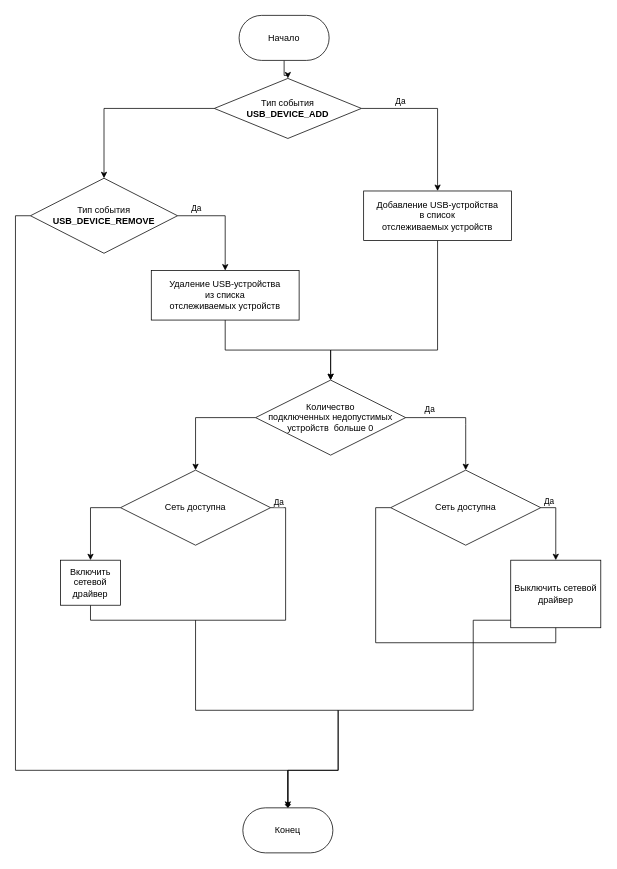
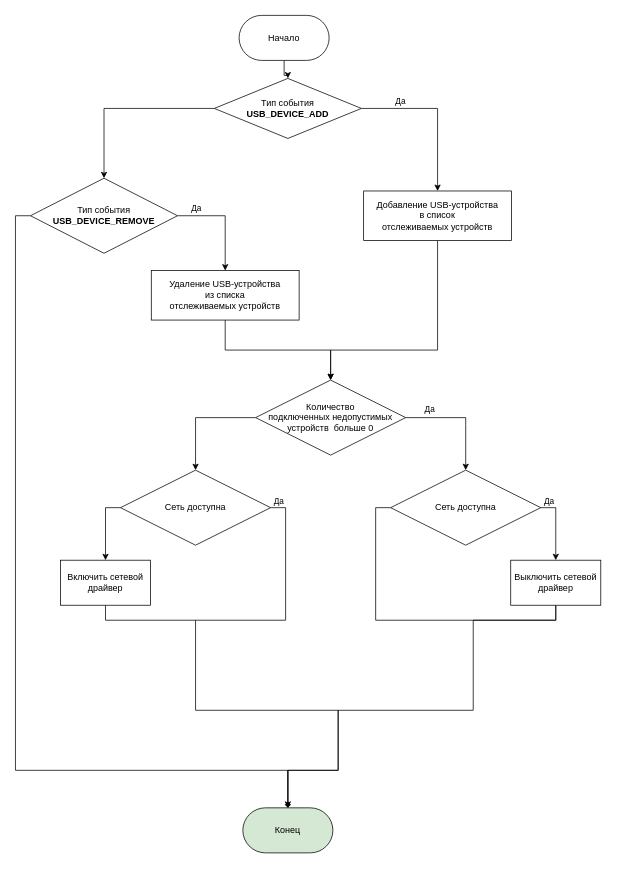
node "Включить сетевой драйвер": size 60x45 -> 90x45
node "Выключить сетевой драйвер": size 90x68 -> 90x45
node "Конец": fillcolor #ffffff -> #d5e8d4
